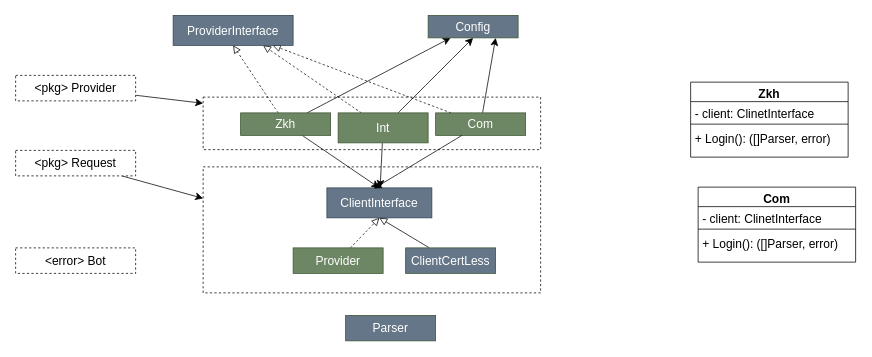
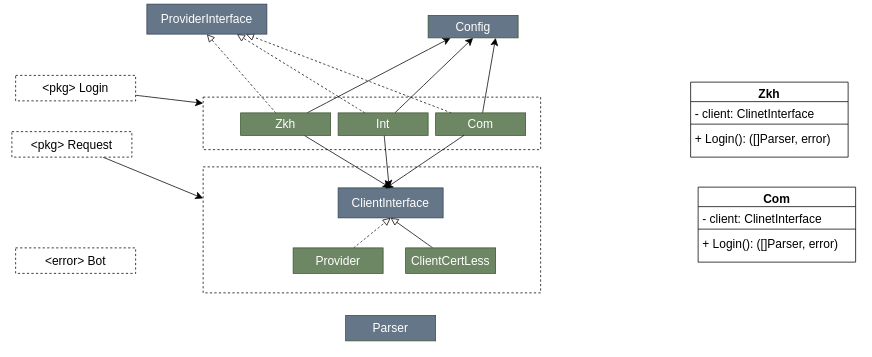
node "ProviderInterface": moved (233, 30) -> (207, 19)
node "<pkg> Provider": label "<pkg> Provider" -> "<pkg> Login"
node "Int": size 90x30 -> 90x23
node "<pkg> Request": moved (75, 163) -> (72, 144)
node "ClientInterface": moved (379, 203) -> (390, 203)
node "ClientCertLess": fillcolor #647687 -> #6d8764
